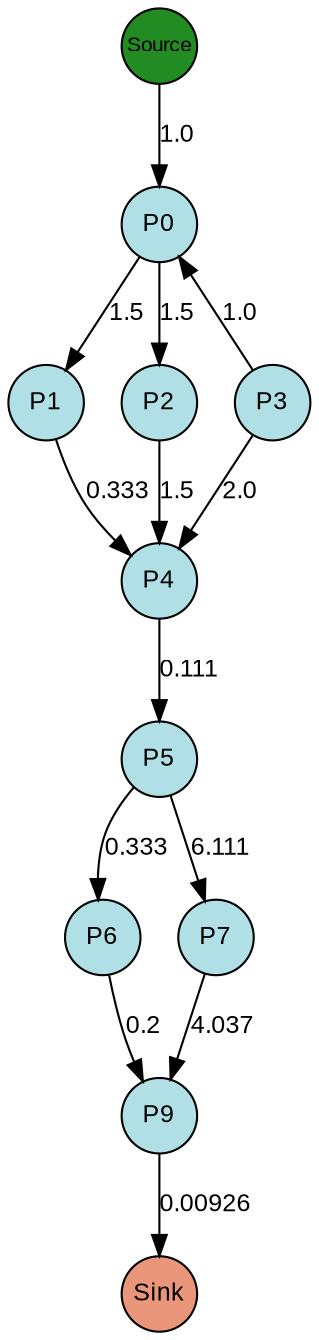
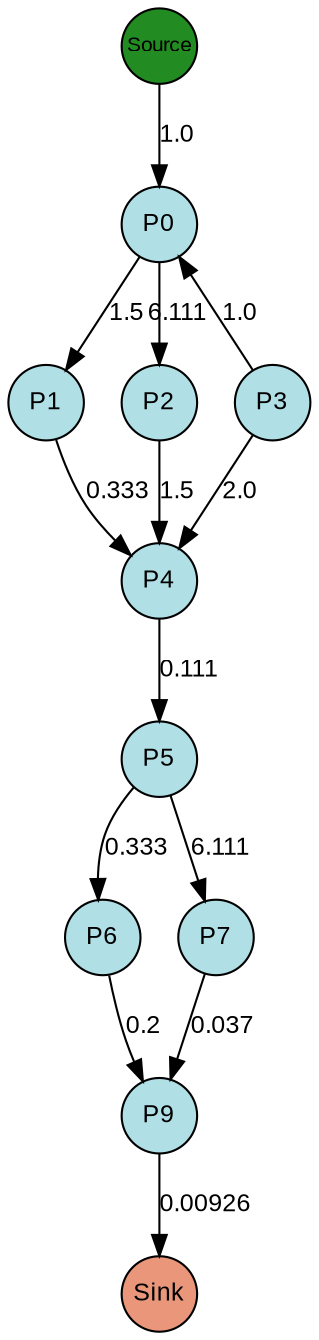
edge "P0" -> "P2": label "1.5" -> "6.111"
edge "P7" -> "P9": label "4.037" -> "0.037"
